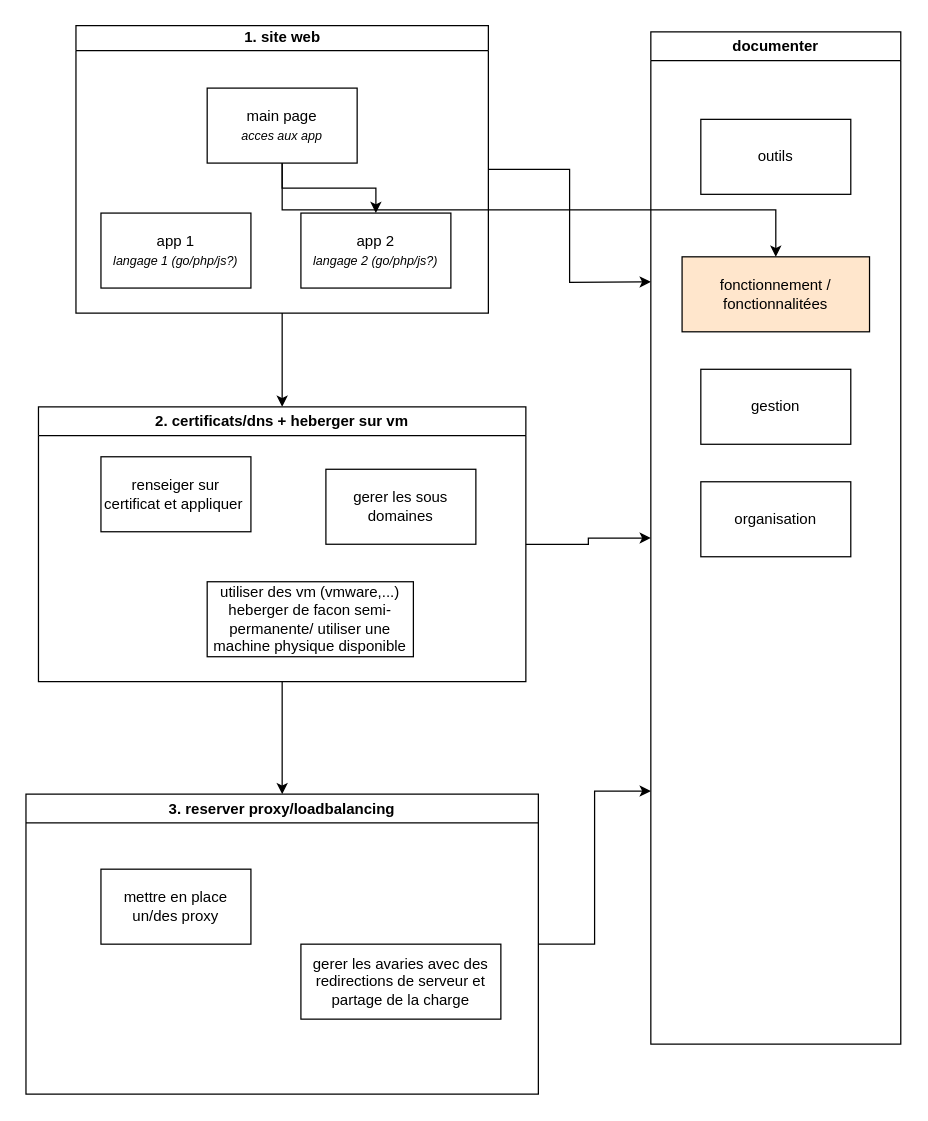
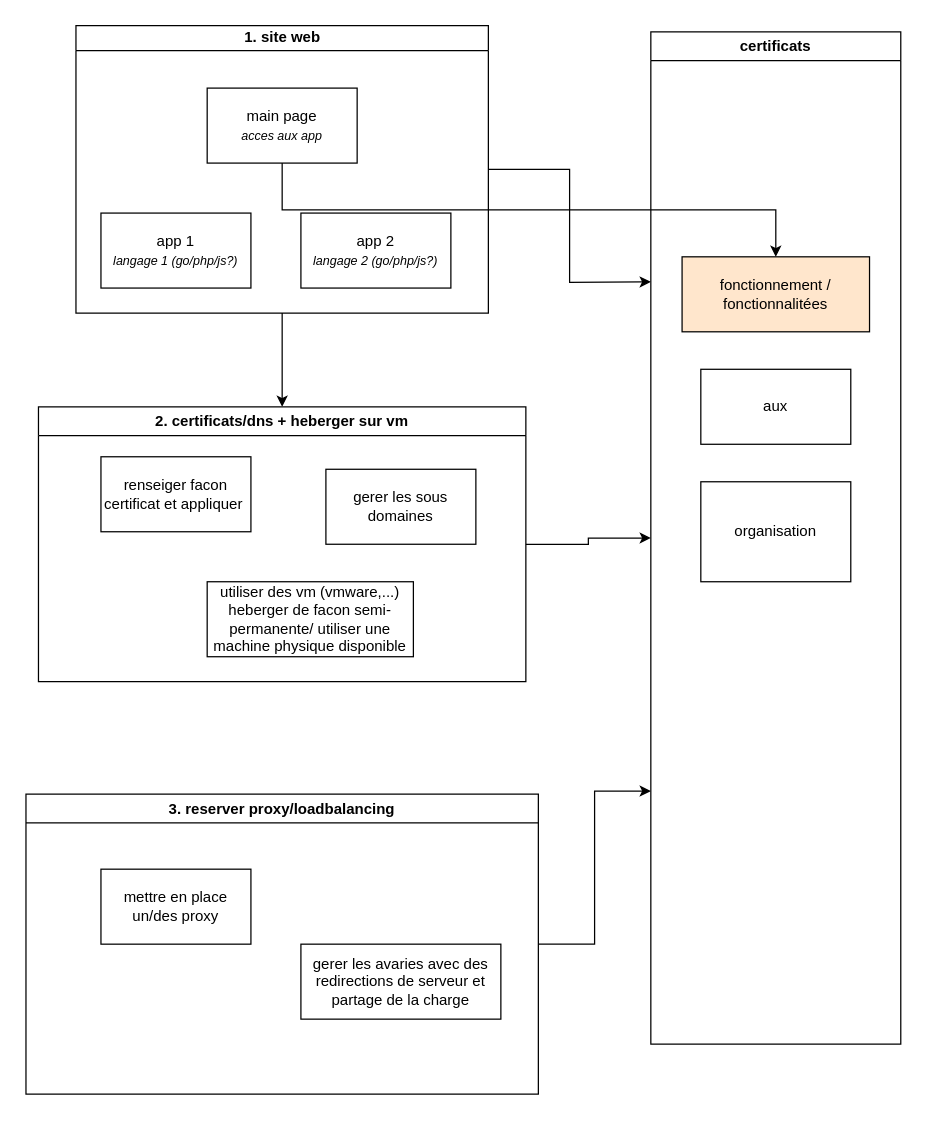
node "documenter": label "documenter" -> "certificats"
node "outils": removed
edge "main page acces aux app" -> "app 2 langage 2 (go/php/js?)": removed
node "gestion": label "gestion" -> "aux"
node "renseiger sur certificat et appliquer": label "renseiger sur certificat et appliquer" -> "renseiger facon certificat et appliquer"
node "organisation": size 150x75 -> 150x100
edge "2. certificats/dns + heberger sur vm" -> "3. reserver proxy/loadbalancing": removed
